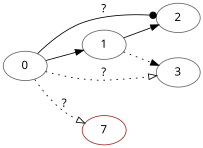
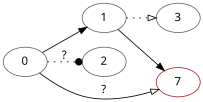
edge "0" -> "2": style solid -> dotted
edge "1" -> "2": now "1" -> "7"
edge "1" -> "3": arrowhead normal -> onormal
edge "0" -> "3": removed, label "?"
edge "0" -> "7": style dotted -> solid
